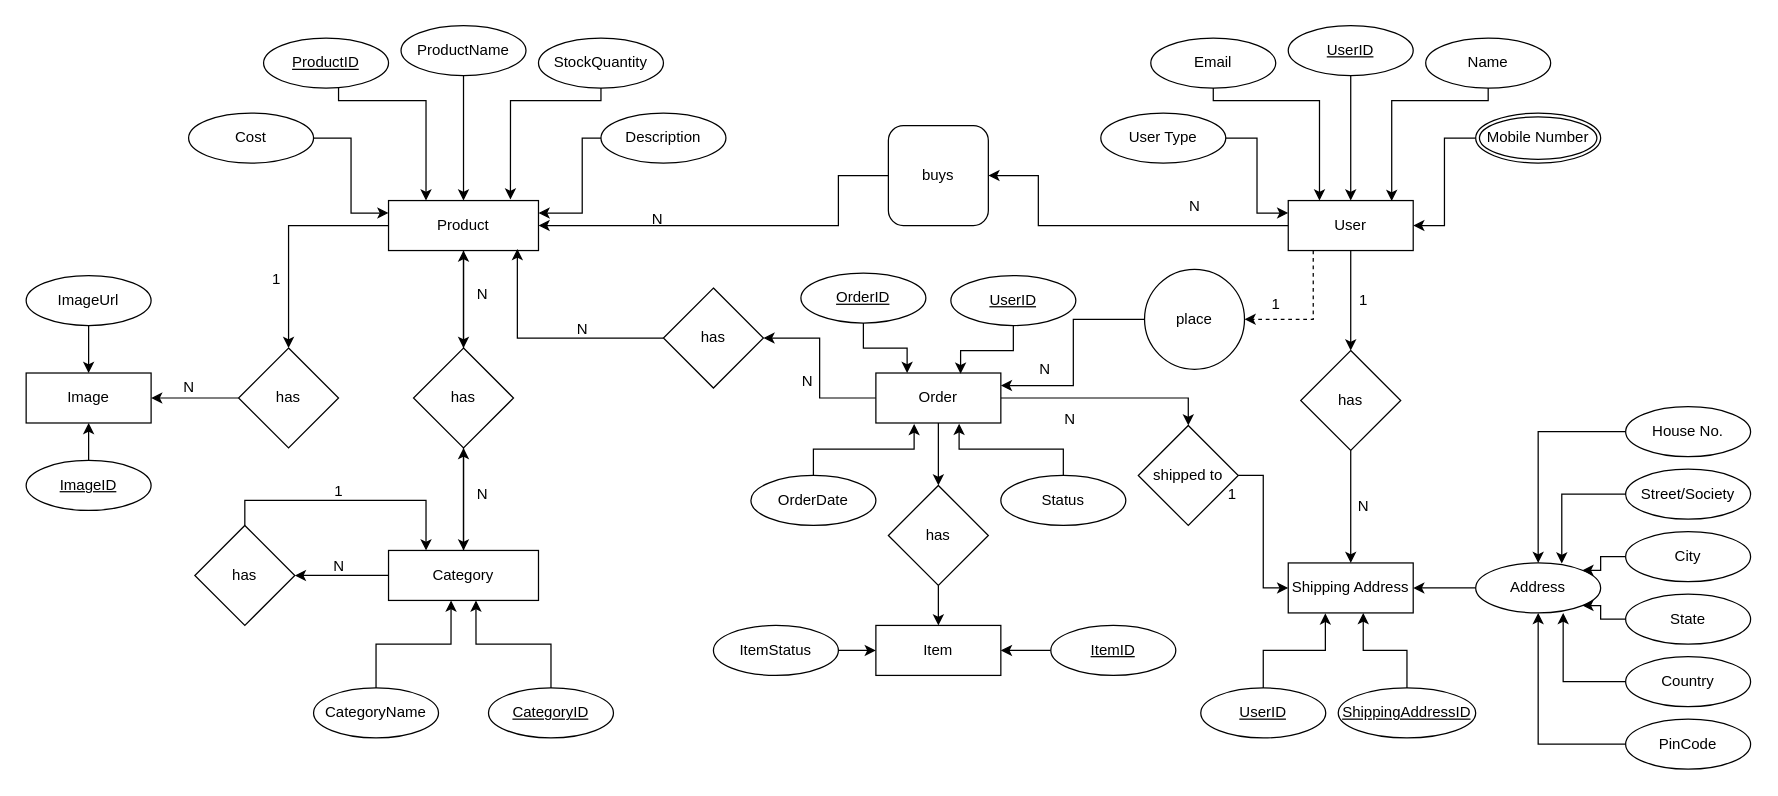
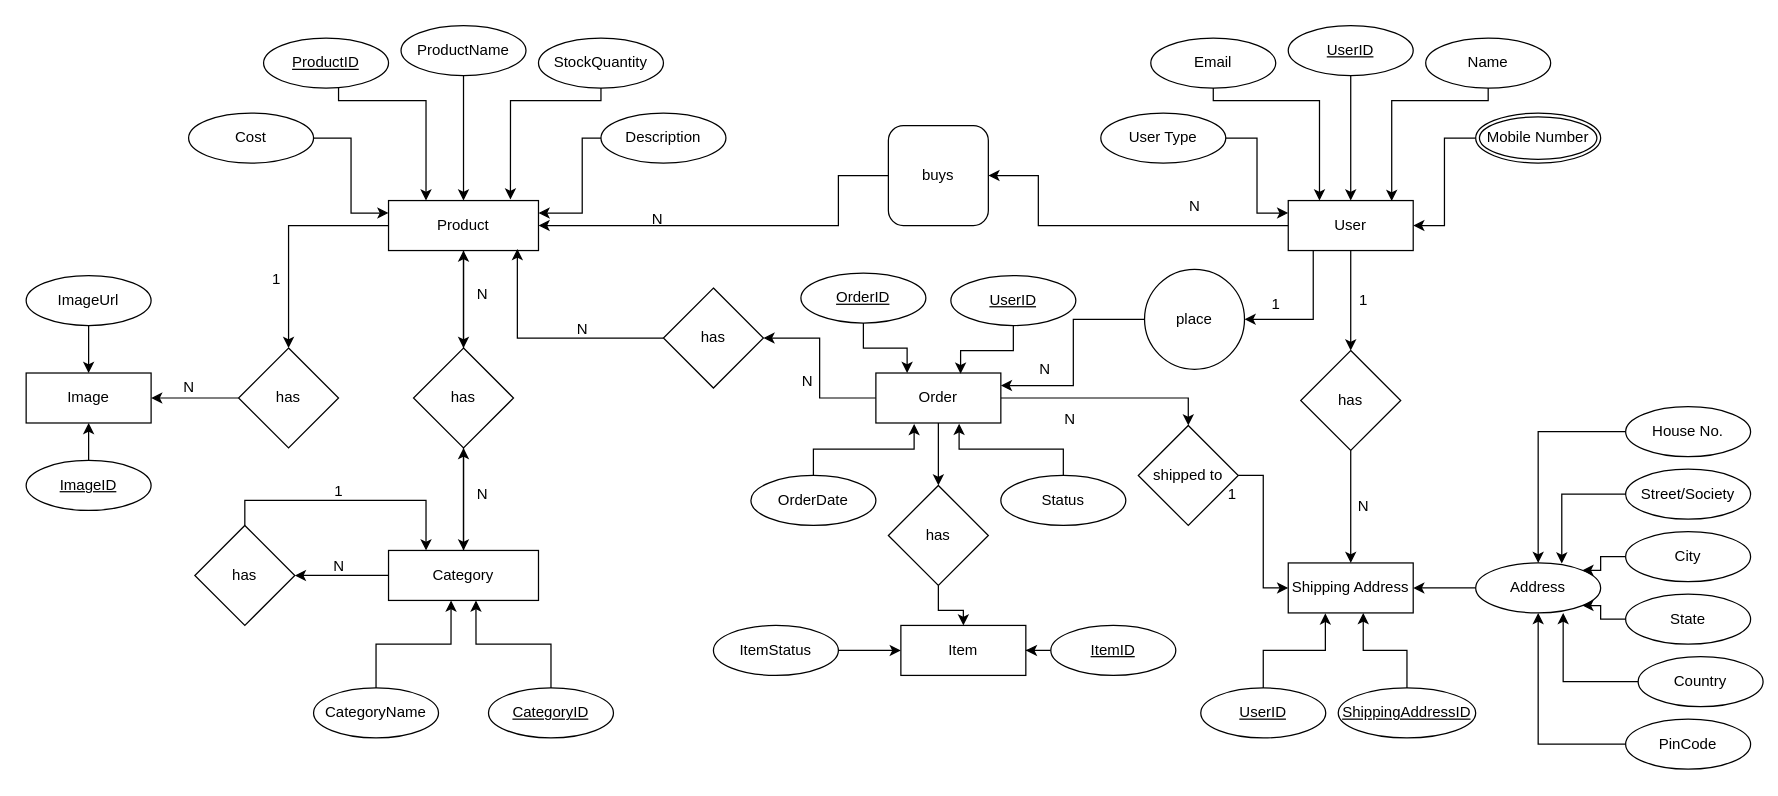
edge "User" -> "place": style dashed -> solid
node "Item": moved (938, 651) -> (963, 651)
node "Country": moved (1688, 682) -> (1701, 682)
